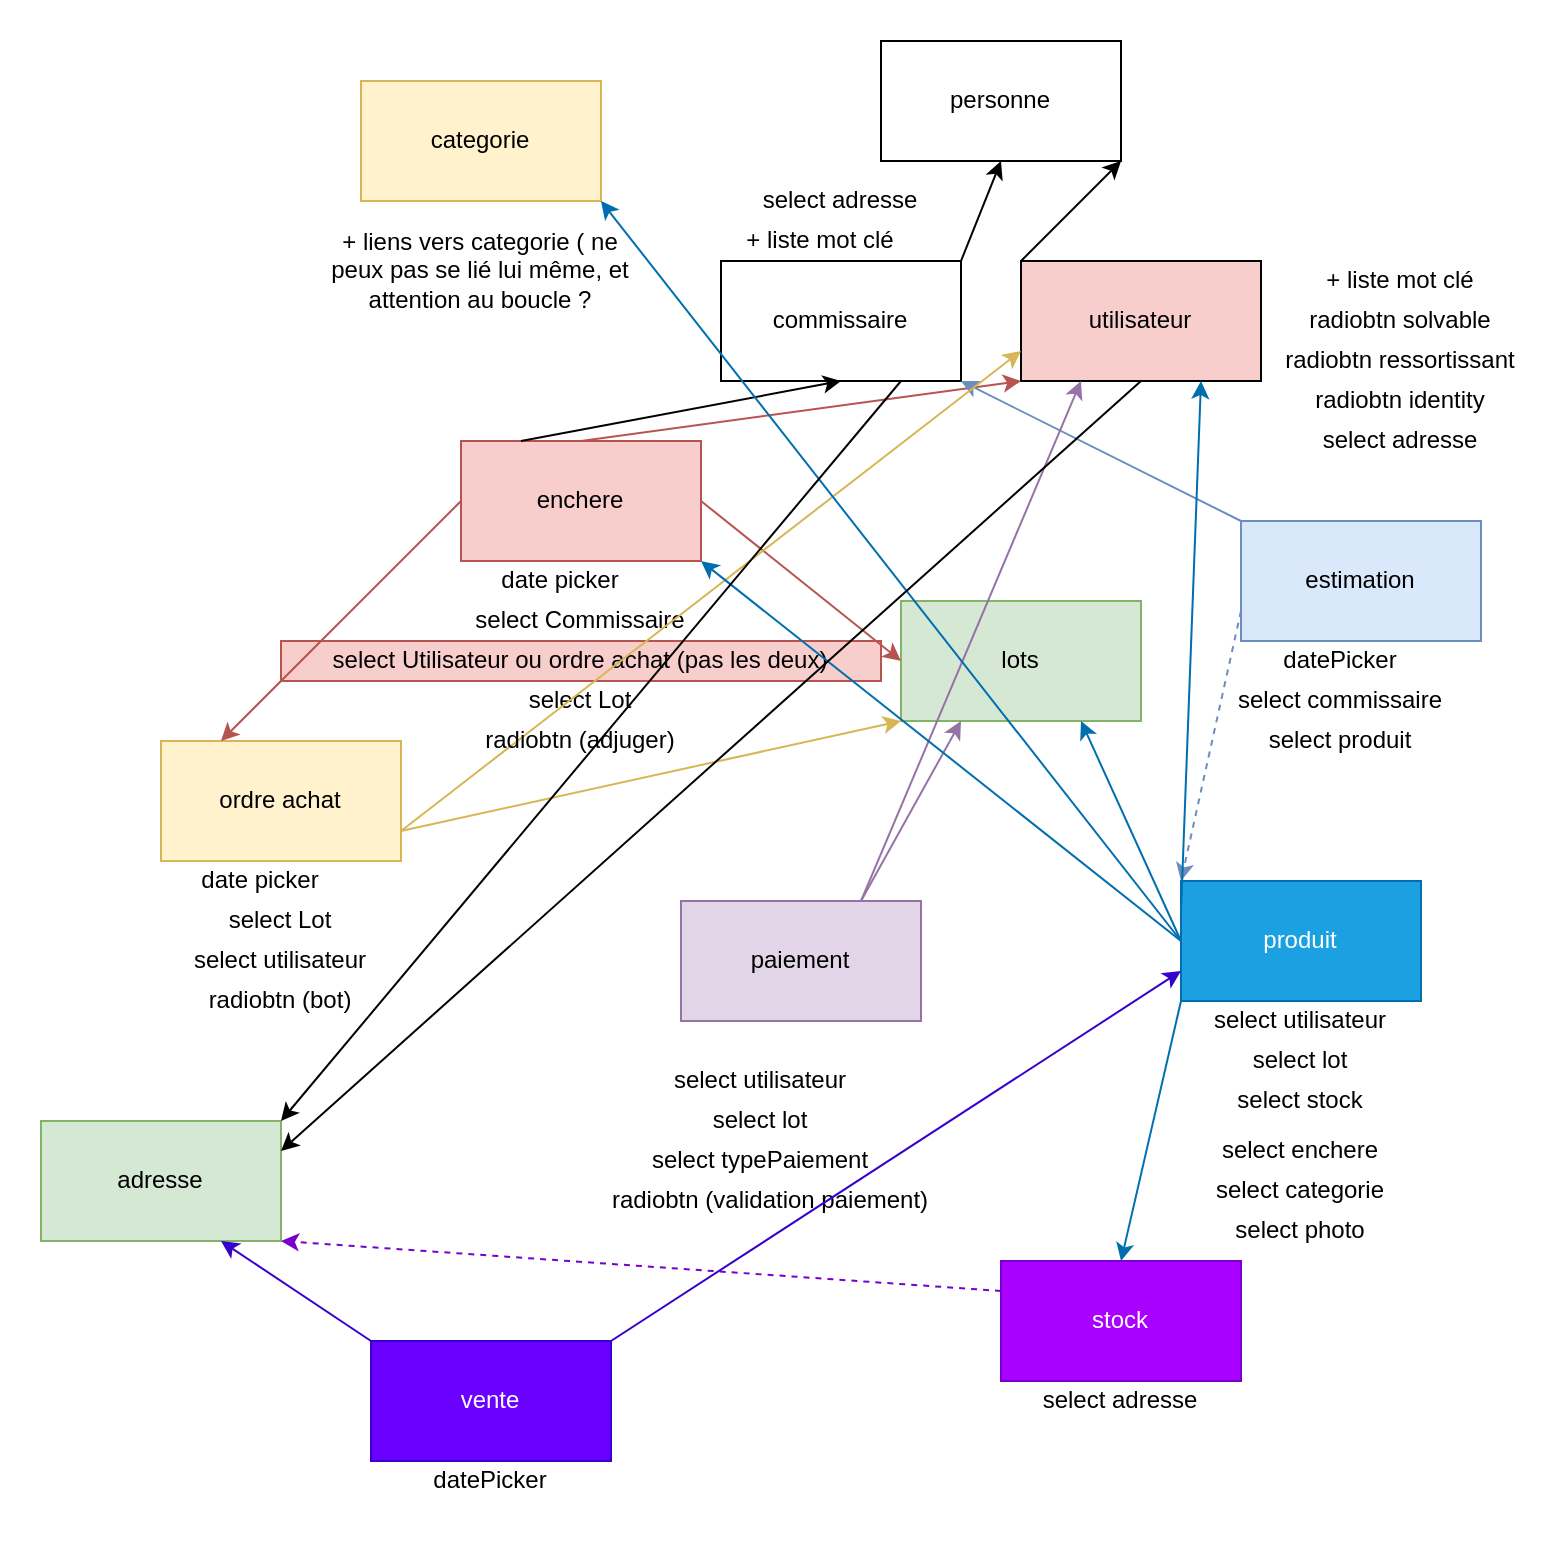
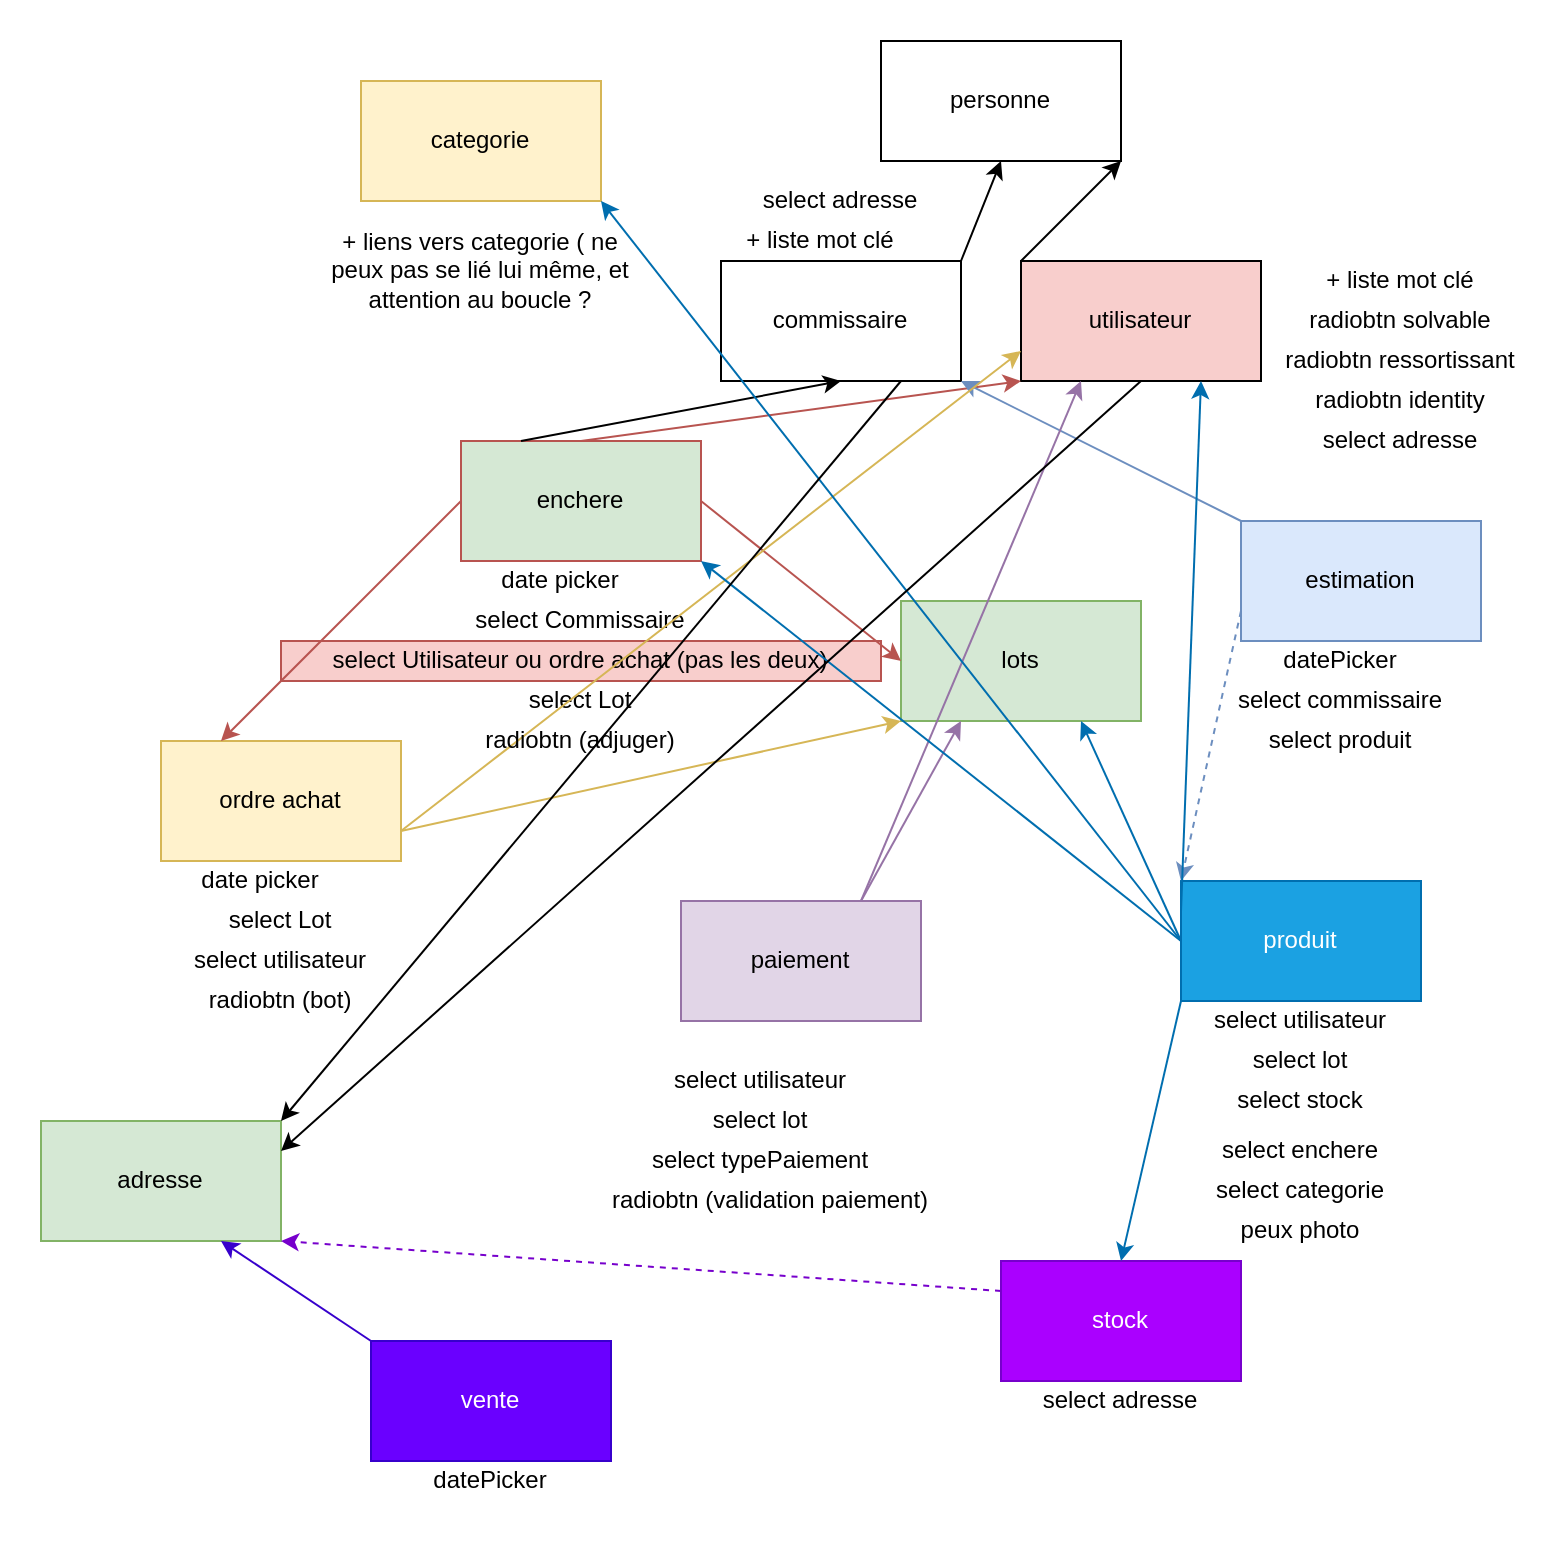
node "enchere": fillcolor #f8cecc -> #d5e8d4
edge "vente" -> "produit": removed
node "select photo": label "select photo" -> "peux photo"
